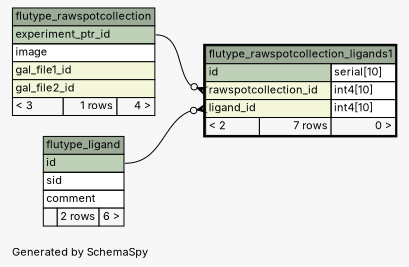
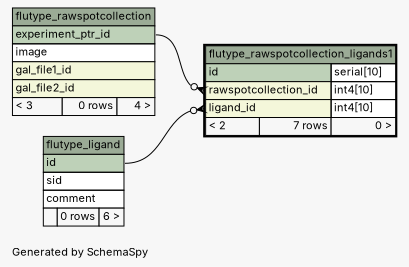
node "flutype_rawspotcollection": text "1 rows" -> "0 rows"
node "flutype_ligand": text "2 rows" -> "0 rows"
